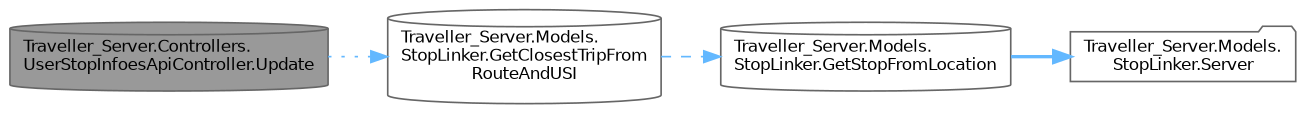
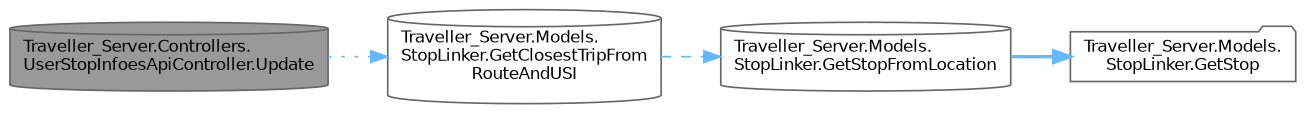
node "Traveller_Server.Models. StopLinker.Server": label "Traveller_Server.Models. StopLinker.Server" -> "Traveller_Server.Models. StopLinker.GetStop"
